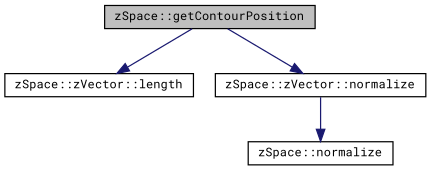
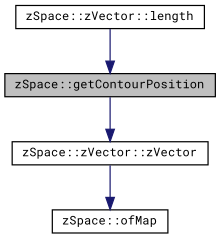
edge "zSpace::getContourPosition" -> "zSpace::zVector::length": reversed
node "zSpace::zVector::normalize": label "zSpace::zVector::normalize" -> "zSpace::zVector::zVector"
node "zSpace::normalize": label "zSpace::normalize" -> "zSpace::ofMap"
